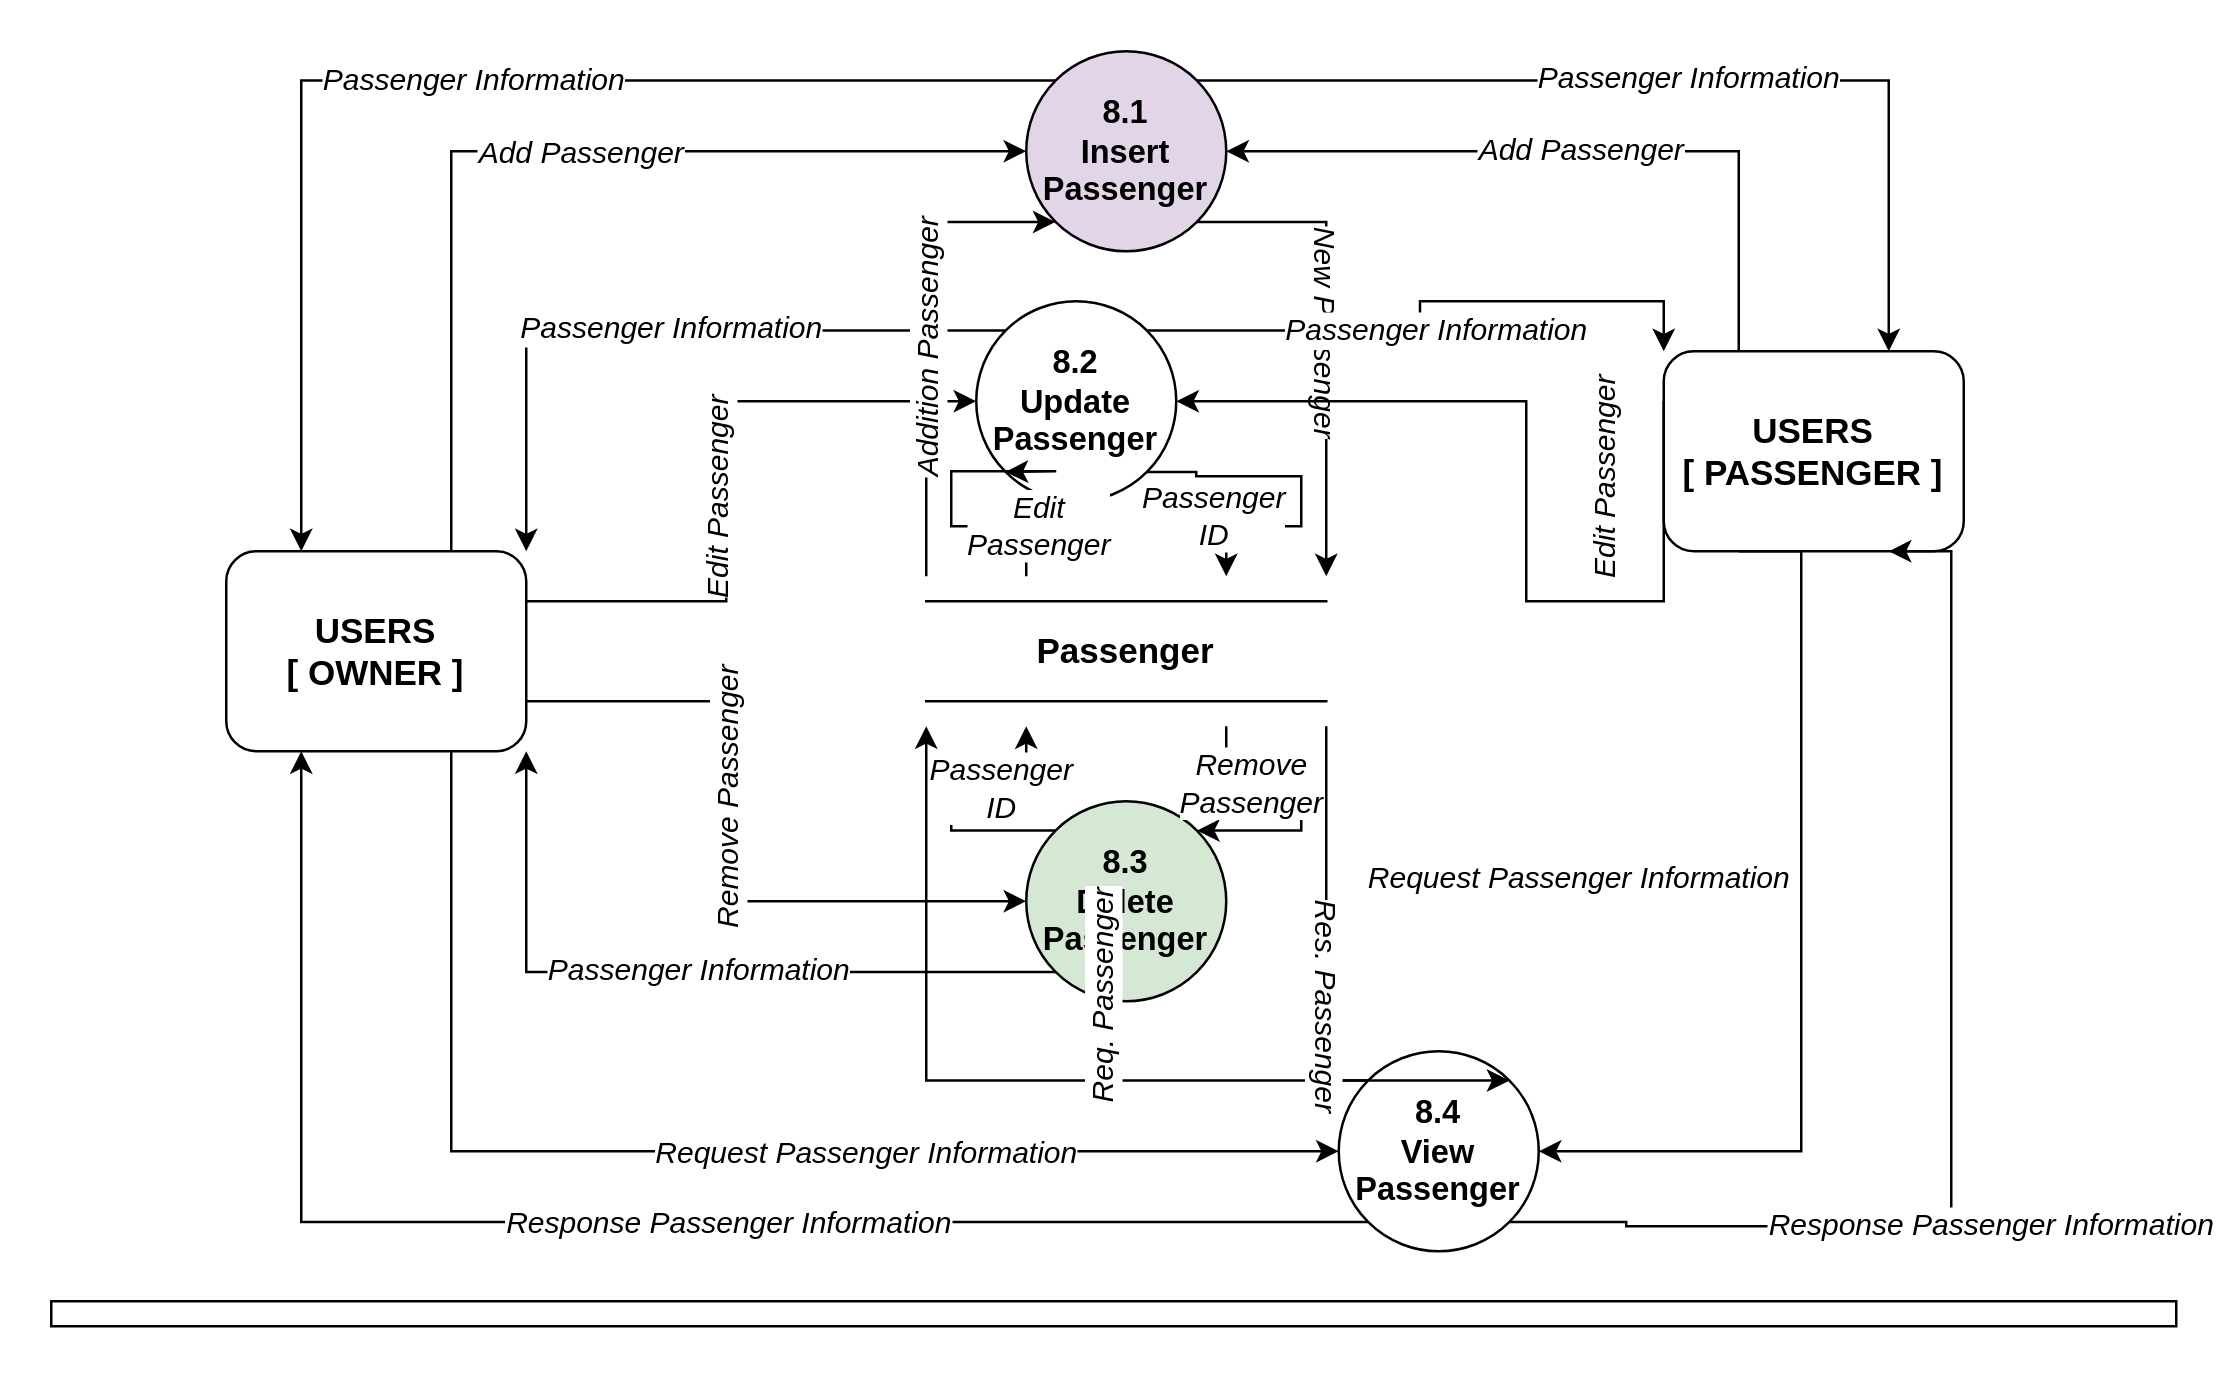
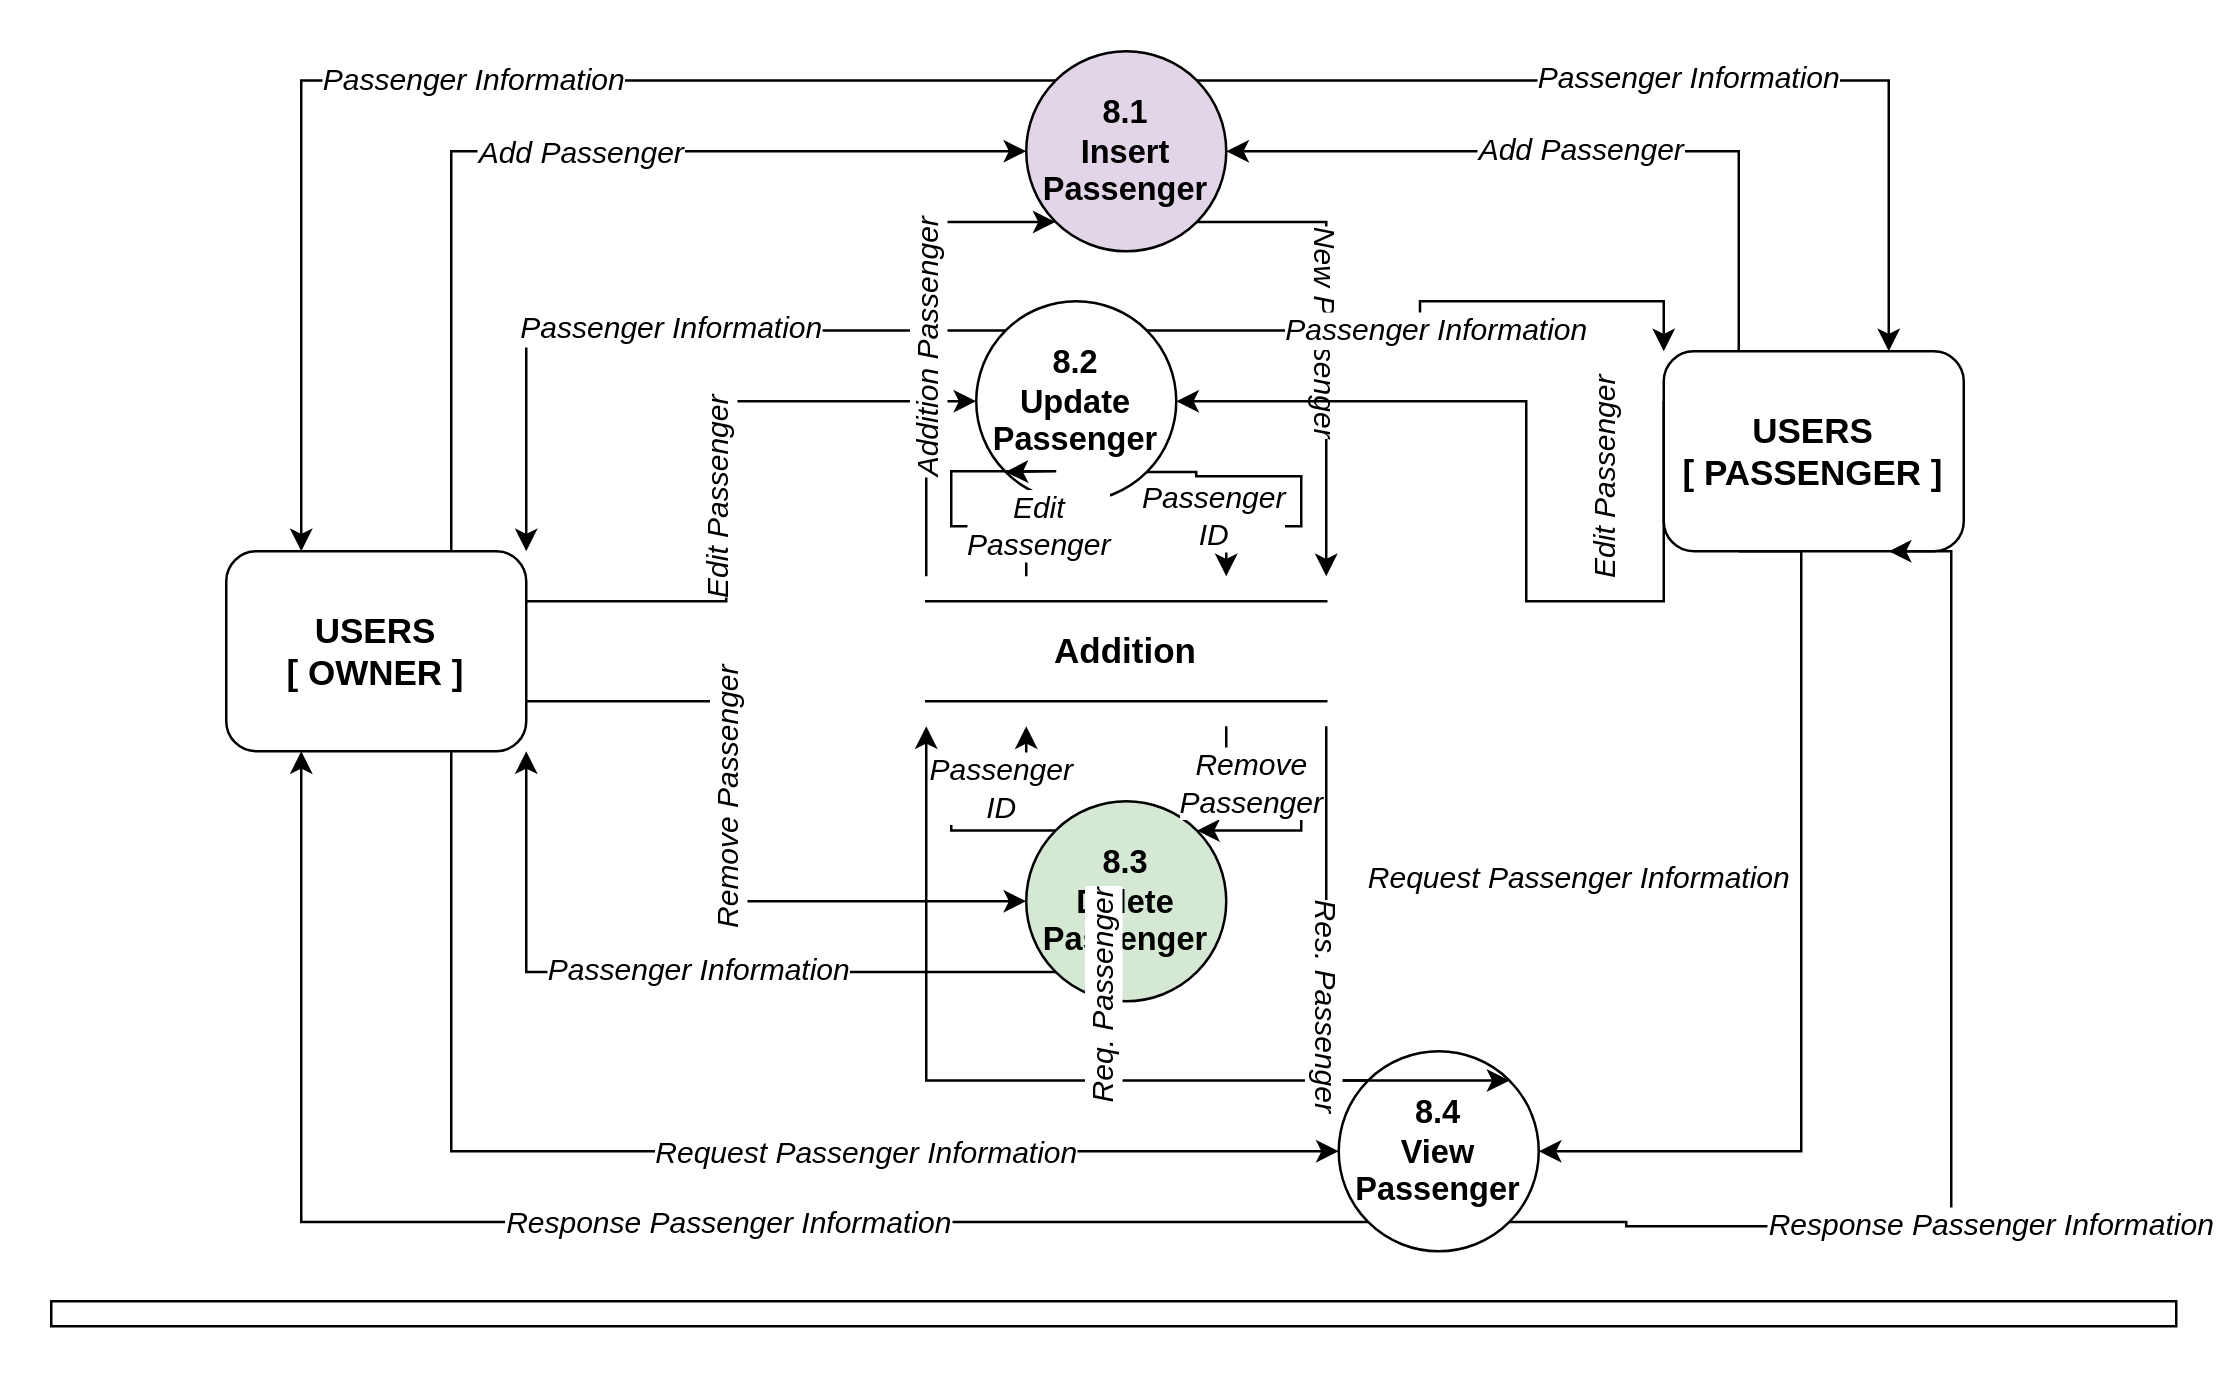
node "Passenger": label "Passenger" -> "Addition"
